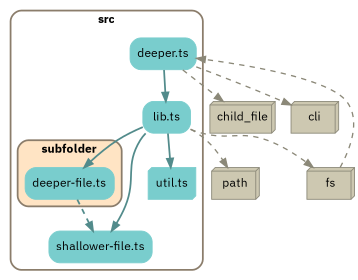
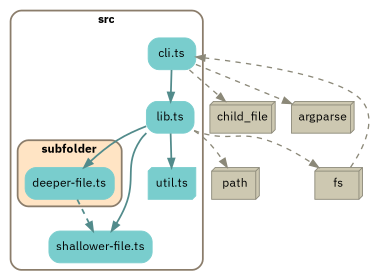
node "deeper.ts": label "deeper.ts" -> "cli.ts"
node "cli": label "cli" -> "argparse"
